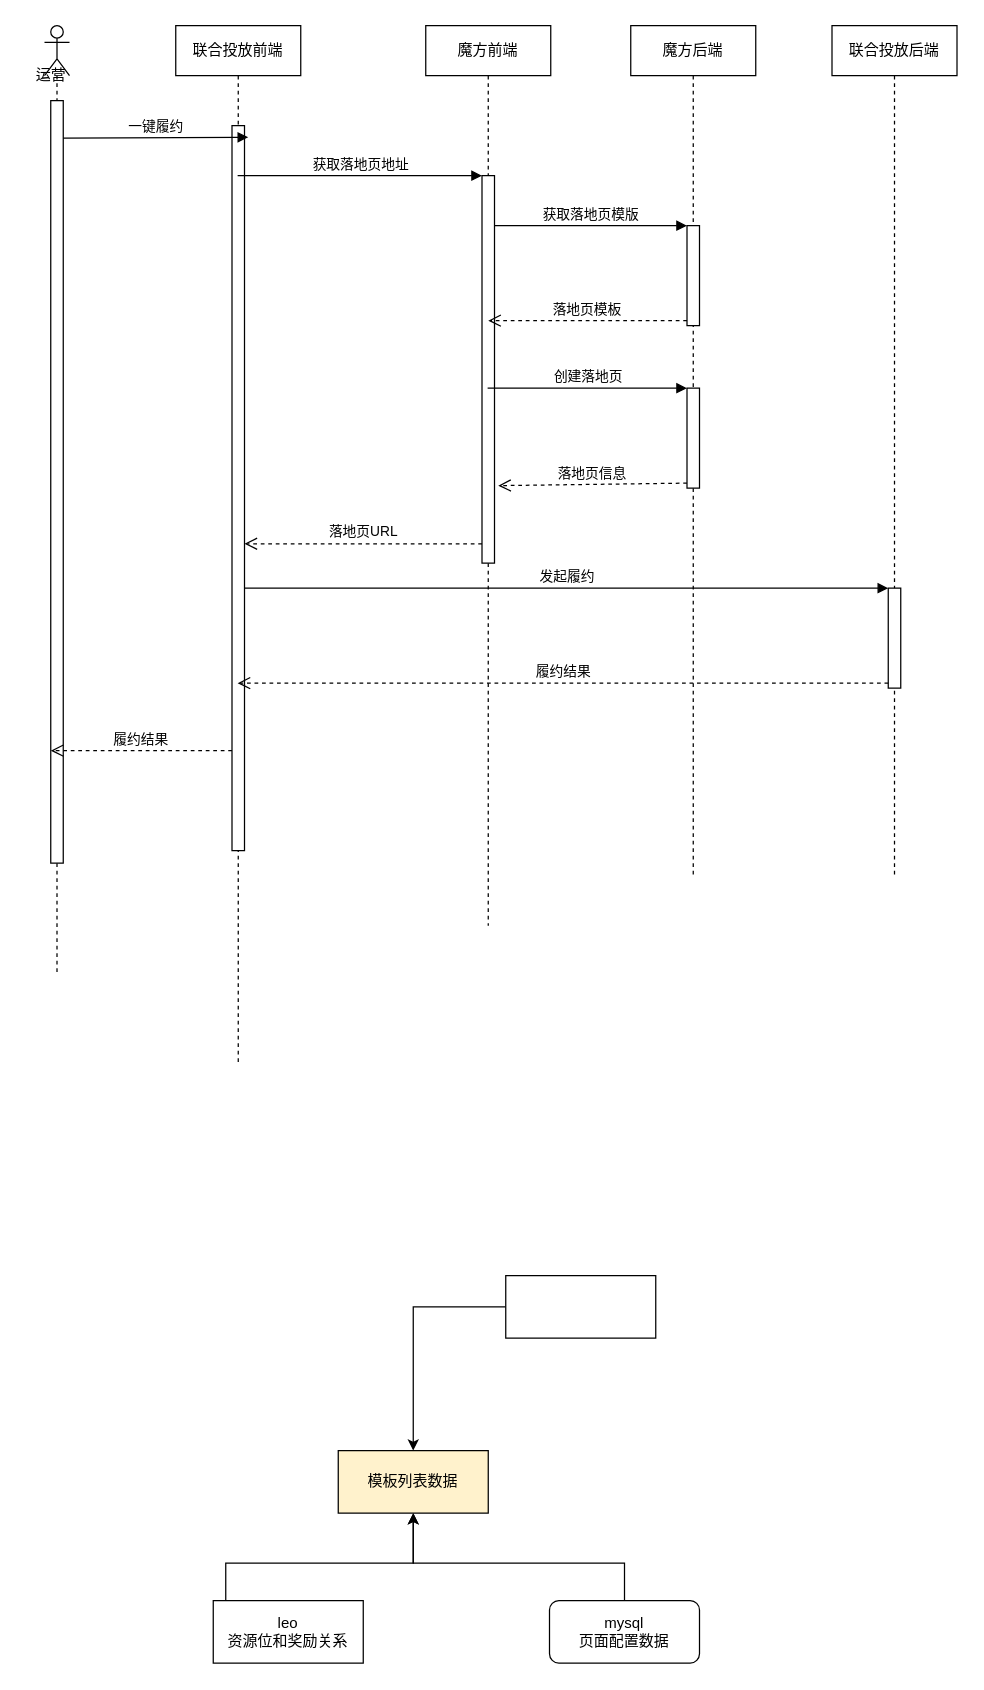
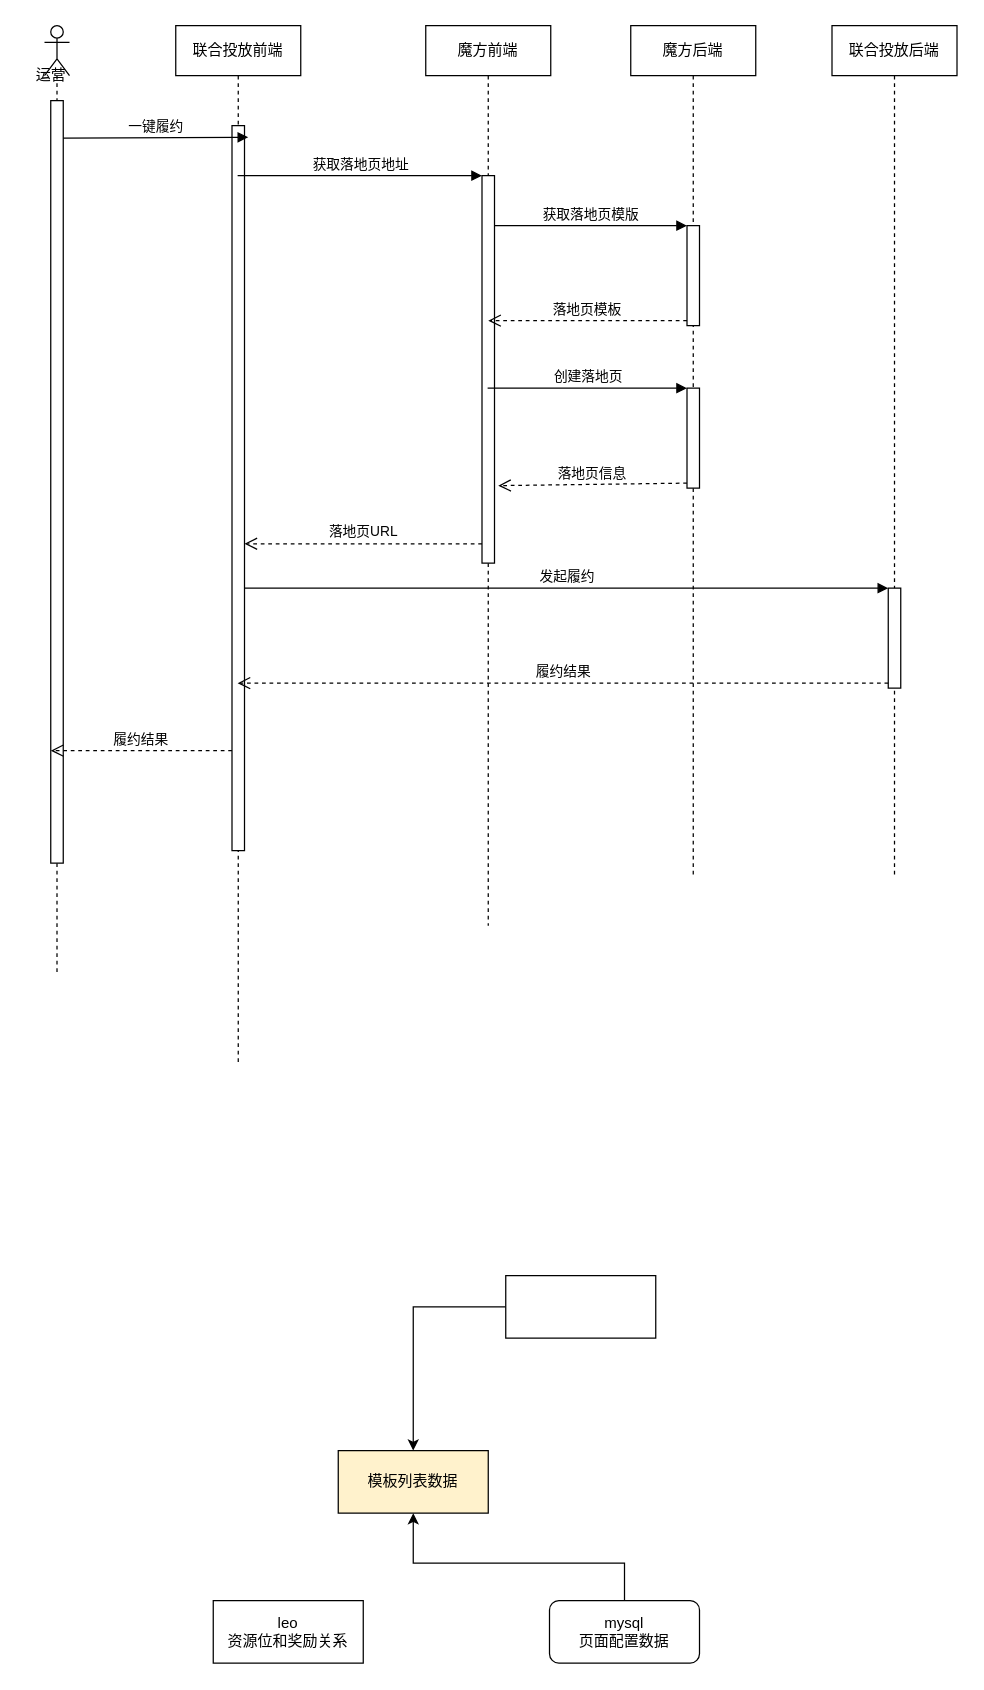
edge "leo 资源位和奖励关系" -> "模板列表数据": removed
